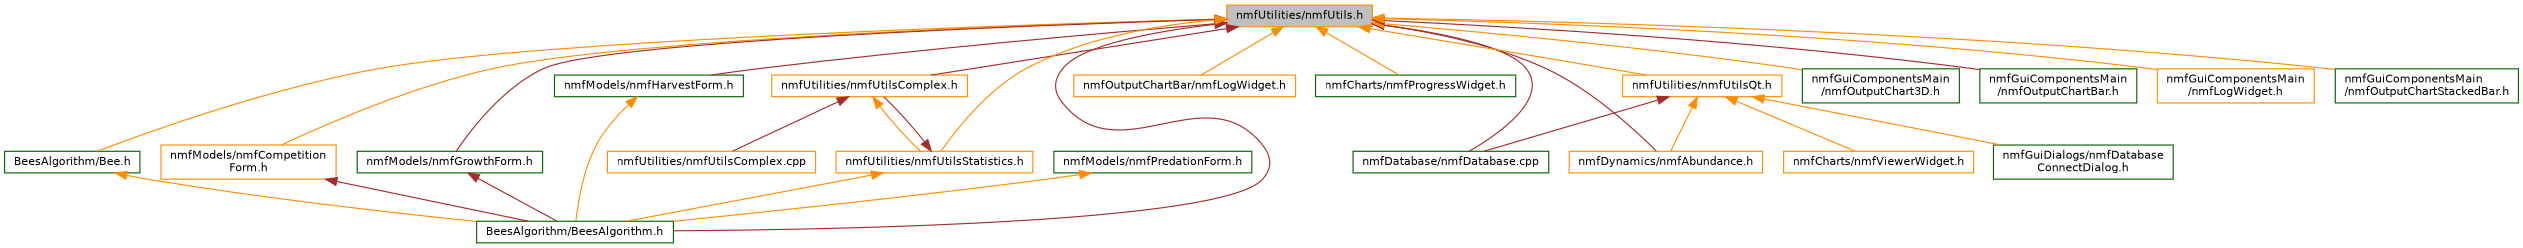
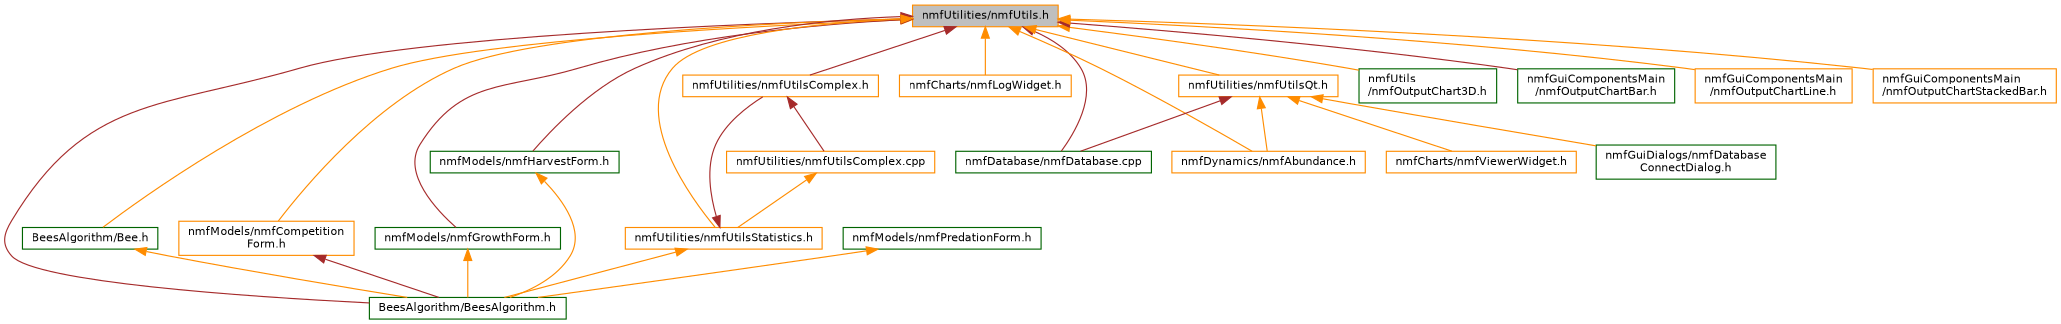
edge "nmfDynamics/nmfAbundance.h" -> "nmfUtilities/nmfUtils.h": color brown -> darkorange
node "nmfOutputChartBar/nmfLogWidget.h": label "nmfOutputChartBar/nmfLogWidget.h" -> "nmfCharts/nmfLogWidget.h"
node "nmfCharts/nmfProgressWidget.h": removed
node "nmfGuiComponentsMain /nmfOutputChart3D.h": label "nmfGuiComponentsMain /nmfOutputChart3D.h" -> "nmfUtils /nmfOutputChart3D.h"
node "nmfGuiComponentsMain /nmfLogWidget.h": label "nmfGuiComponentsMain /nmfLogWidget.h" -> "nmfGuiComponentsMain /nmfOutputChartLine.h"
node "nmfGuiComponentsMain /nmfOutputChartStackedBar.h": color darkgreen -> darkorange
edge "nmfUtilities/nmfUtilsStatistics.h" -> "nmfUtilities/nmfUtilsComplex.h": now "nmfUtilities/nmfUtilsStatistics.h" -> "nmfUtilities/nmfUtilsComplex.cpp"
edge "BeesAlgorithm/BeesAlgorithm.h" -> "nmfModels/nmfGrowthForm.h": color brown -> darkorange
